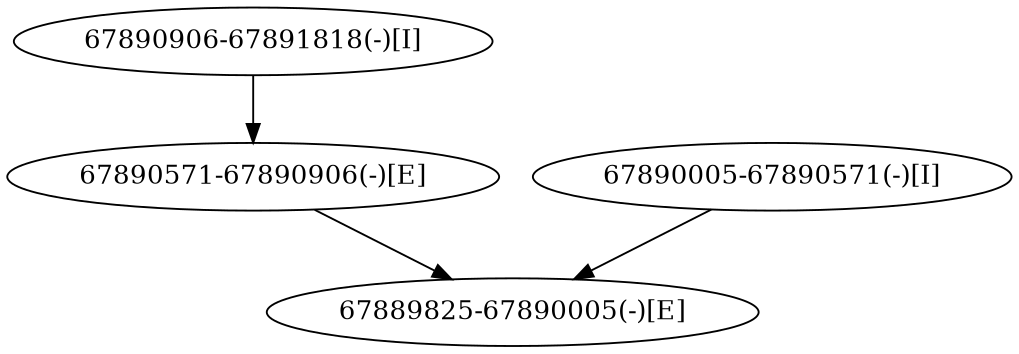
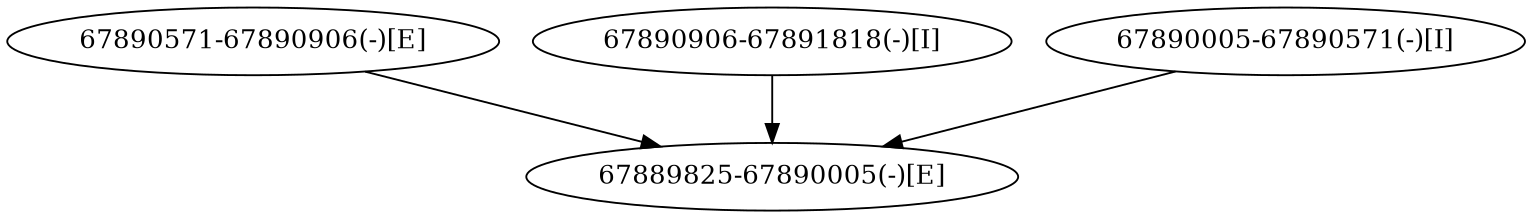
edge "67890906-67891818(-)[I]" -> "67890571-67890906(-)[E]": now "67890906-67891818(-)[I]" -> "67889825-67890005(-)[E]"
